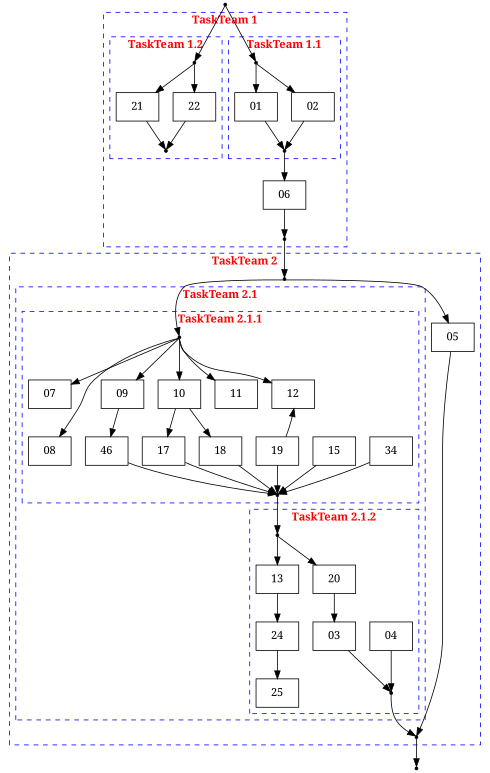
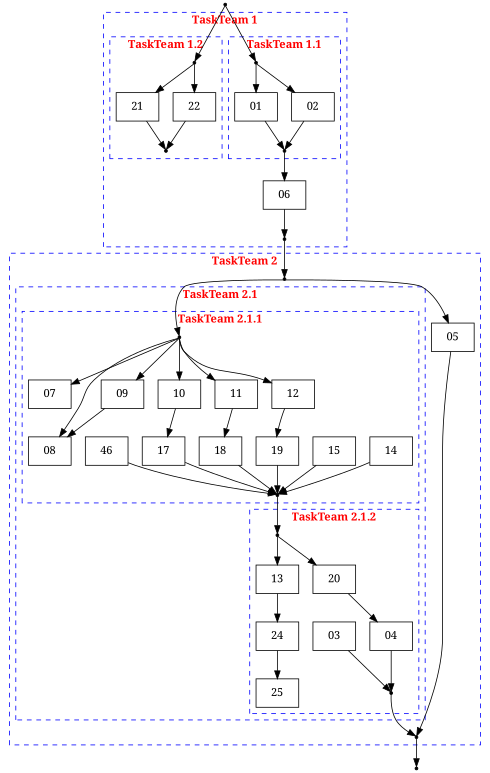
edge "09" -> "46": now "09" -> "08"
edge "10" -> "18": now "11" -> "18"
edge "19" -> "12": reversed
node "34": label "34" -> "14"
edge "20" -> "03": now "20" -> "04"
